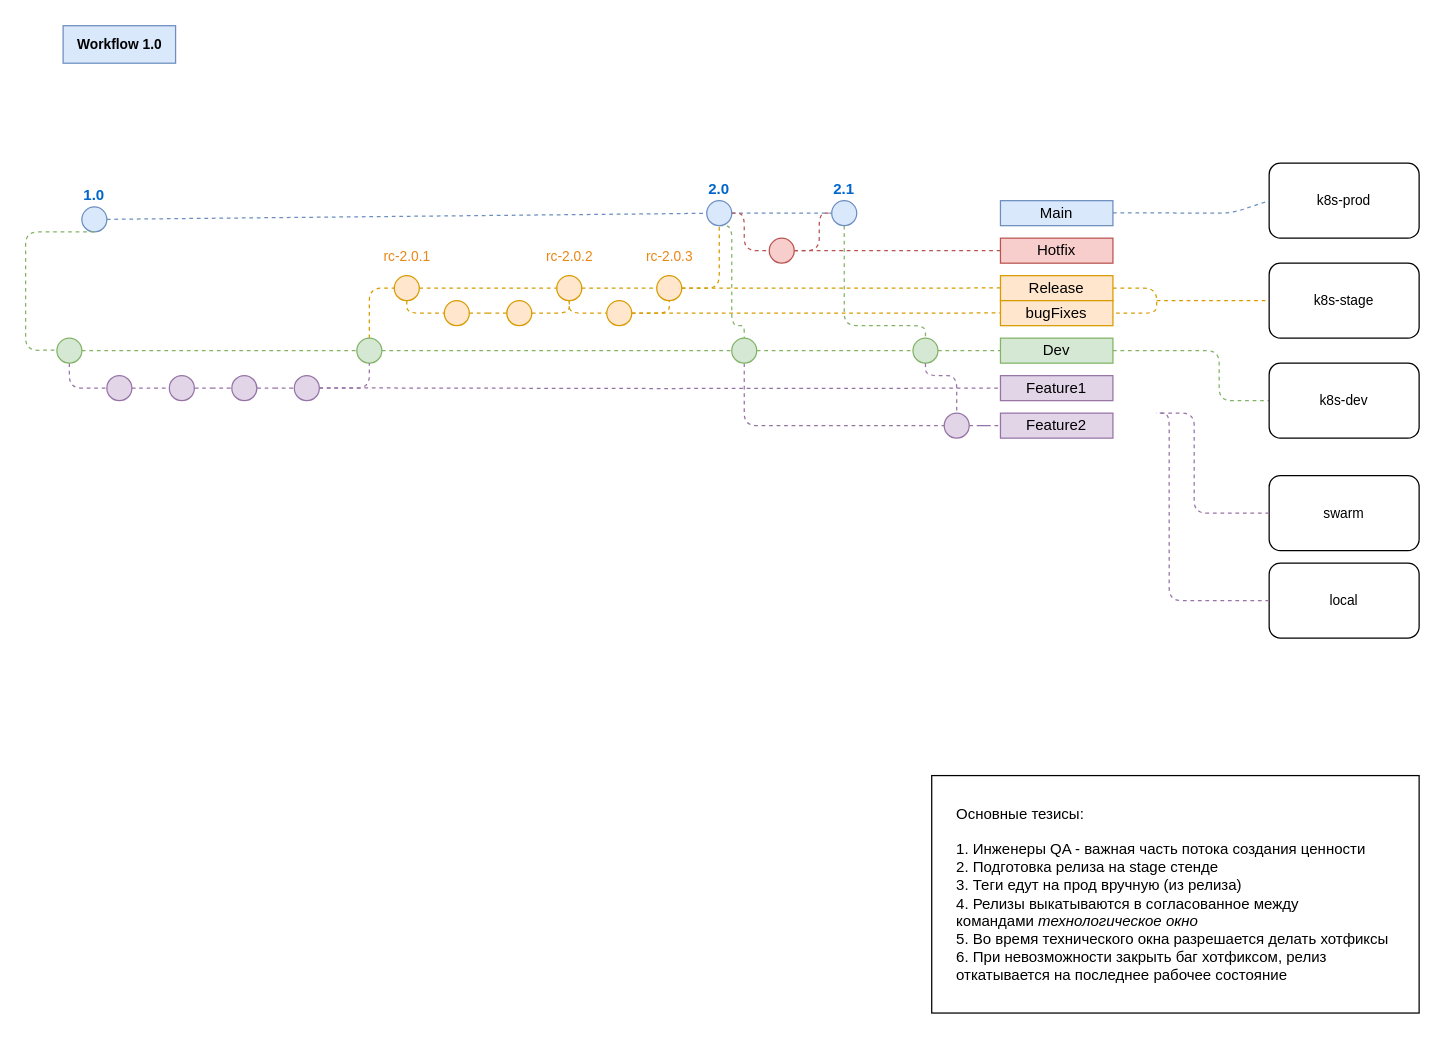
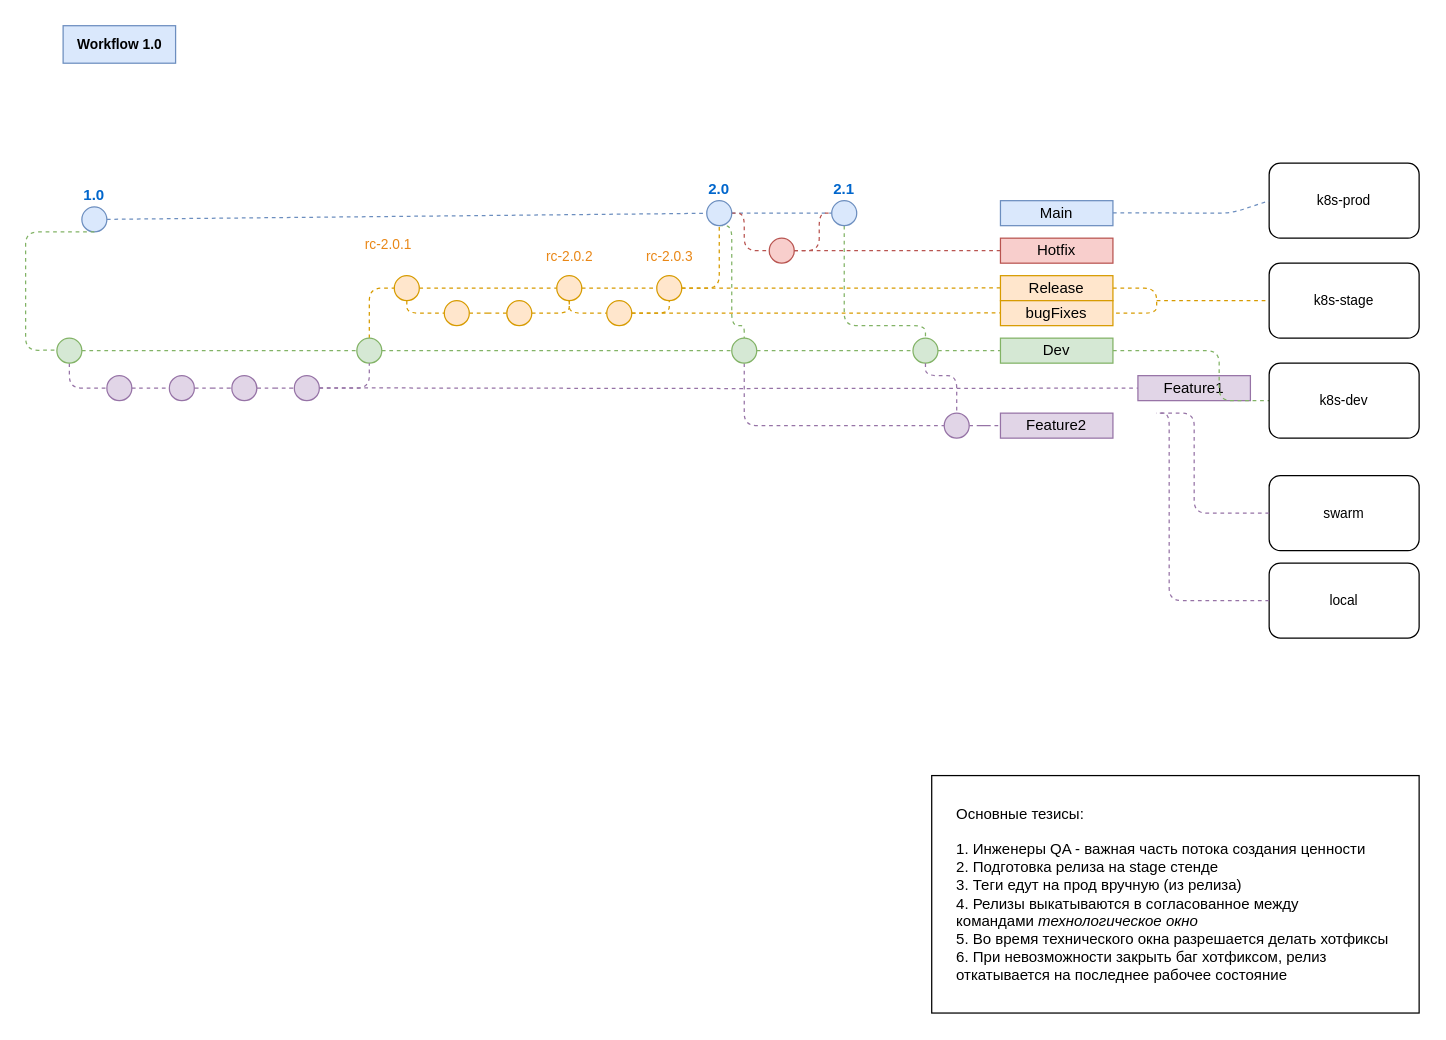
node "rc-2.0.1": moved (407, 257) -> (388, 244)
node "Feature1": moved (1057, 388) -> (1194, 388)
